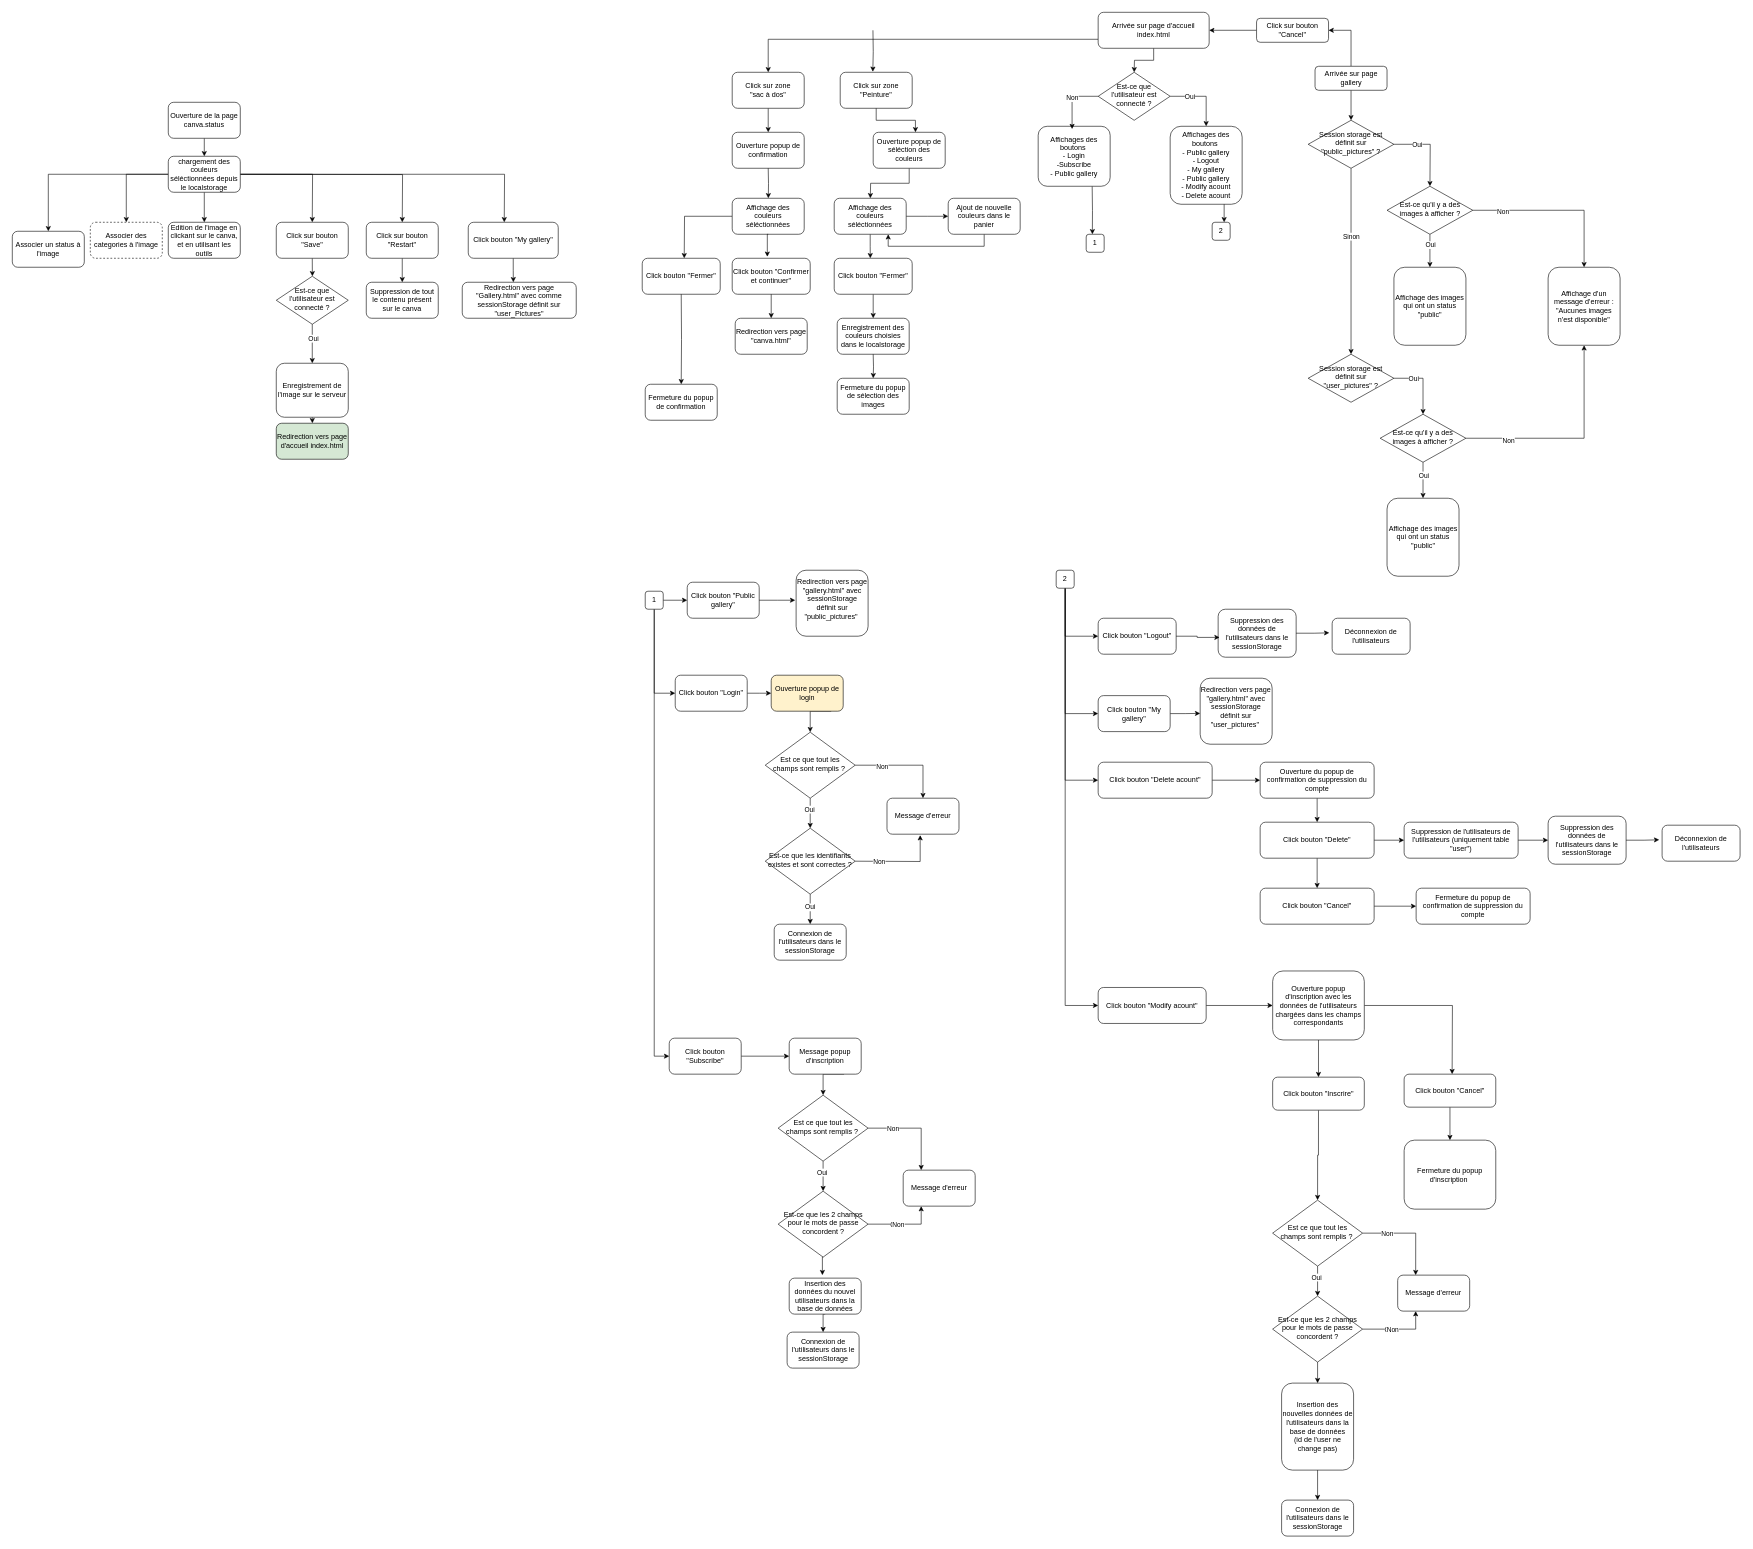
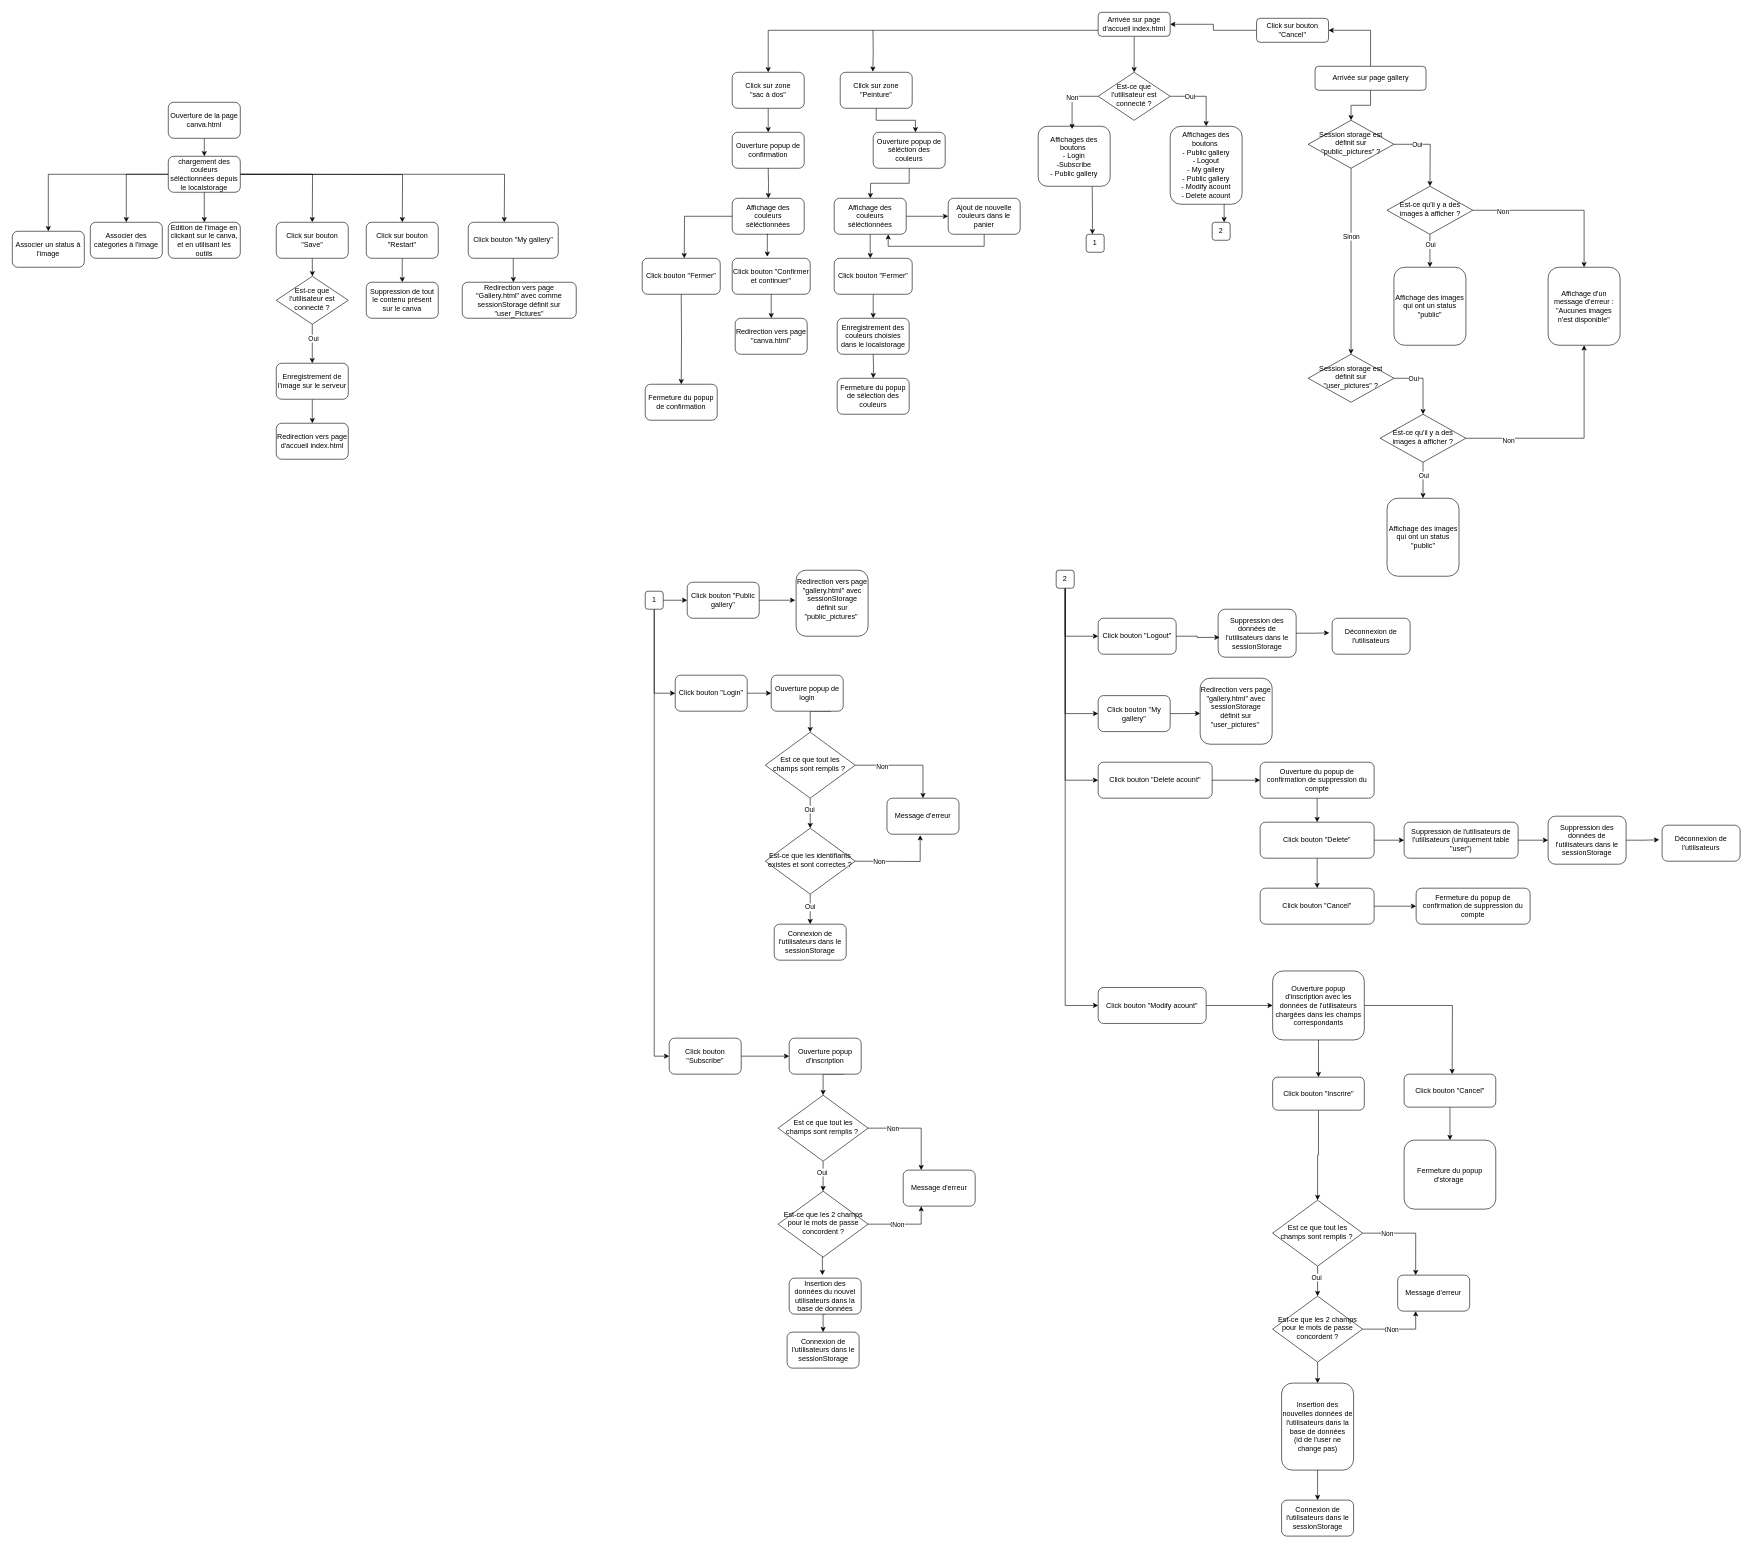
node "Arrivée sur page d'accueil index.html": size 111x36 -> 72x24
node "Arrivée sur page gallery": size 72x24 -> 111x24
node "Ouverture de la page canva.status": label "Ouverture de la page canva.status" -> "Ouverture de la page canva.html"
node "Associer des categories à l'image": style dashed -> solid
node "Enregistrement de l'image sur le serveur": size 72x54 -> 72x36
node "Fermeture du popup de sélection des images": label "Fermeture du popup de sélection des images" -> "Fermeture du popup de sélection des couleurs"
node "Redirection vers page d'accueil index.html": fillcolor #d5e8d4 -> #ffffff
node "Ouverture popup de login": fillcolor #fff2cc -> #ffffff
node "Message popup d'inscription": label "Message popup d'inscription" -> "Ouverture popup d'inscription"
node "Fermeture du popup d'inscription": label "Fermeture du popup d'inscription" -> "Fermeture du popup d'storage"
